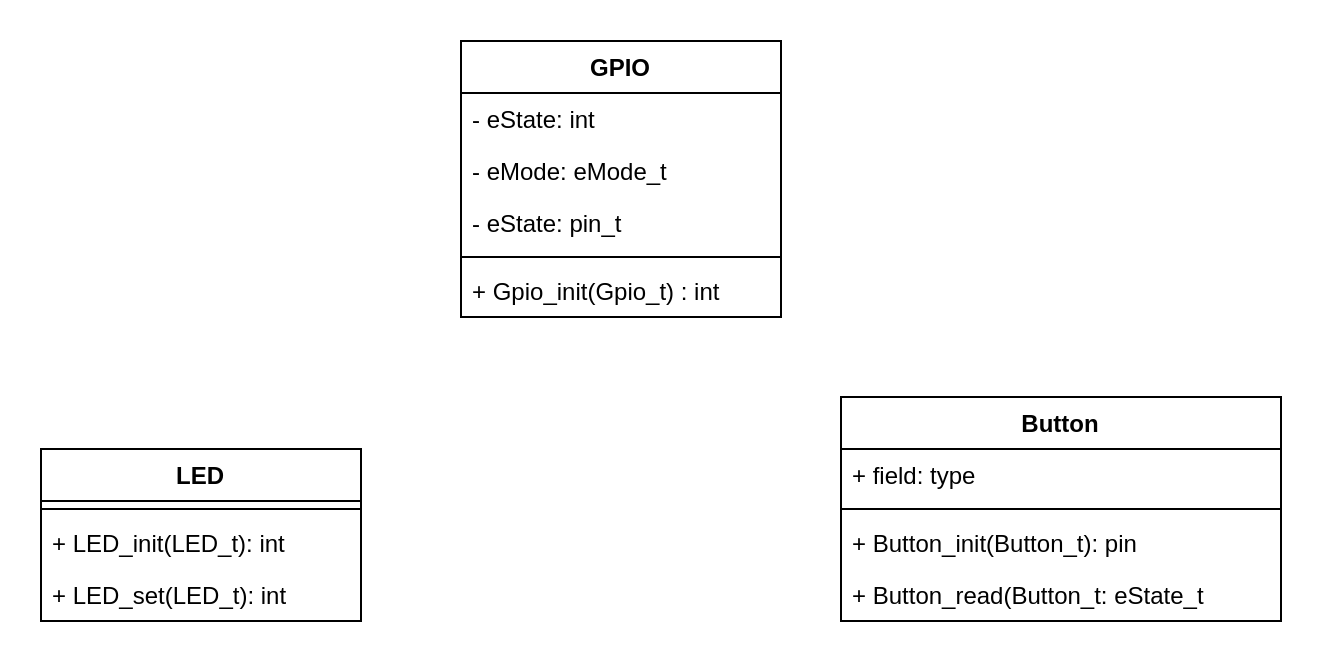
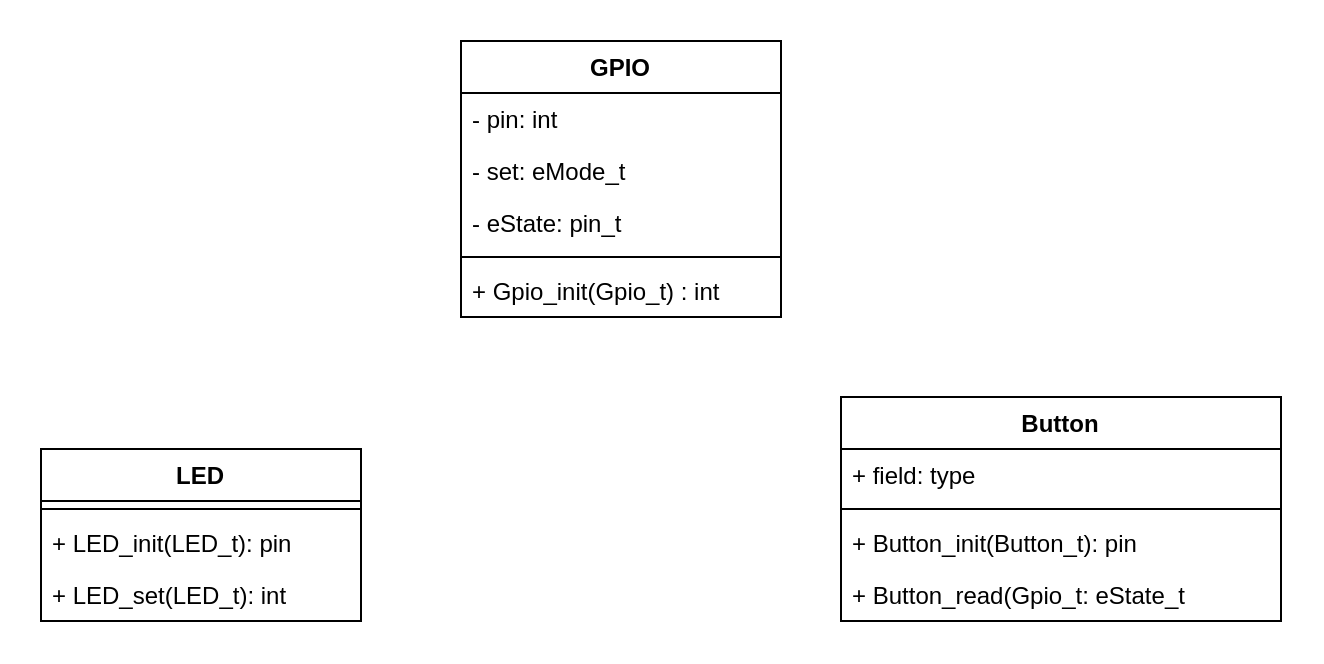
node "- eState: int": label "- eState: int" -> "- pin: int"
node "- eMode: eMode_t": label "- eMode: eMode_t" -> "- set: eMode_t"
node "+ LED_init(LED_t): int": label "+ LED_init(LED_t): int" -> "+ LED_init(LED_t): pin"
node "+ Button_read(Button_t: eState_t": label "+ Button_read(Button_t: eState_t" -> "+ Button_read(Gpio_t: eState_t"
